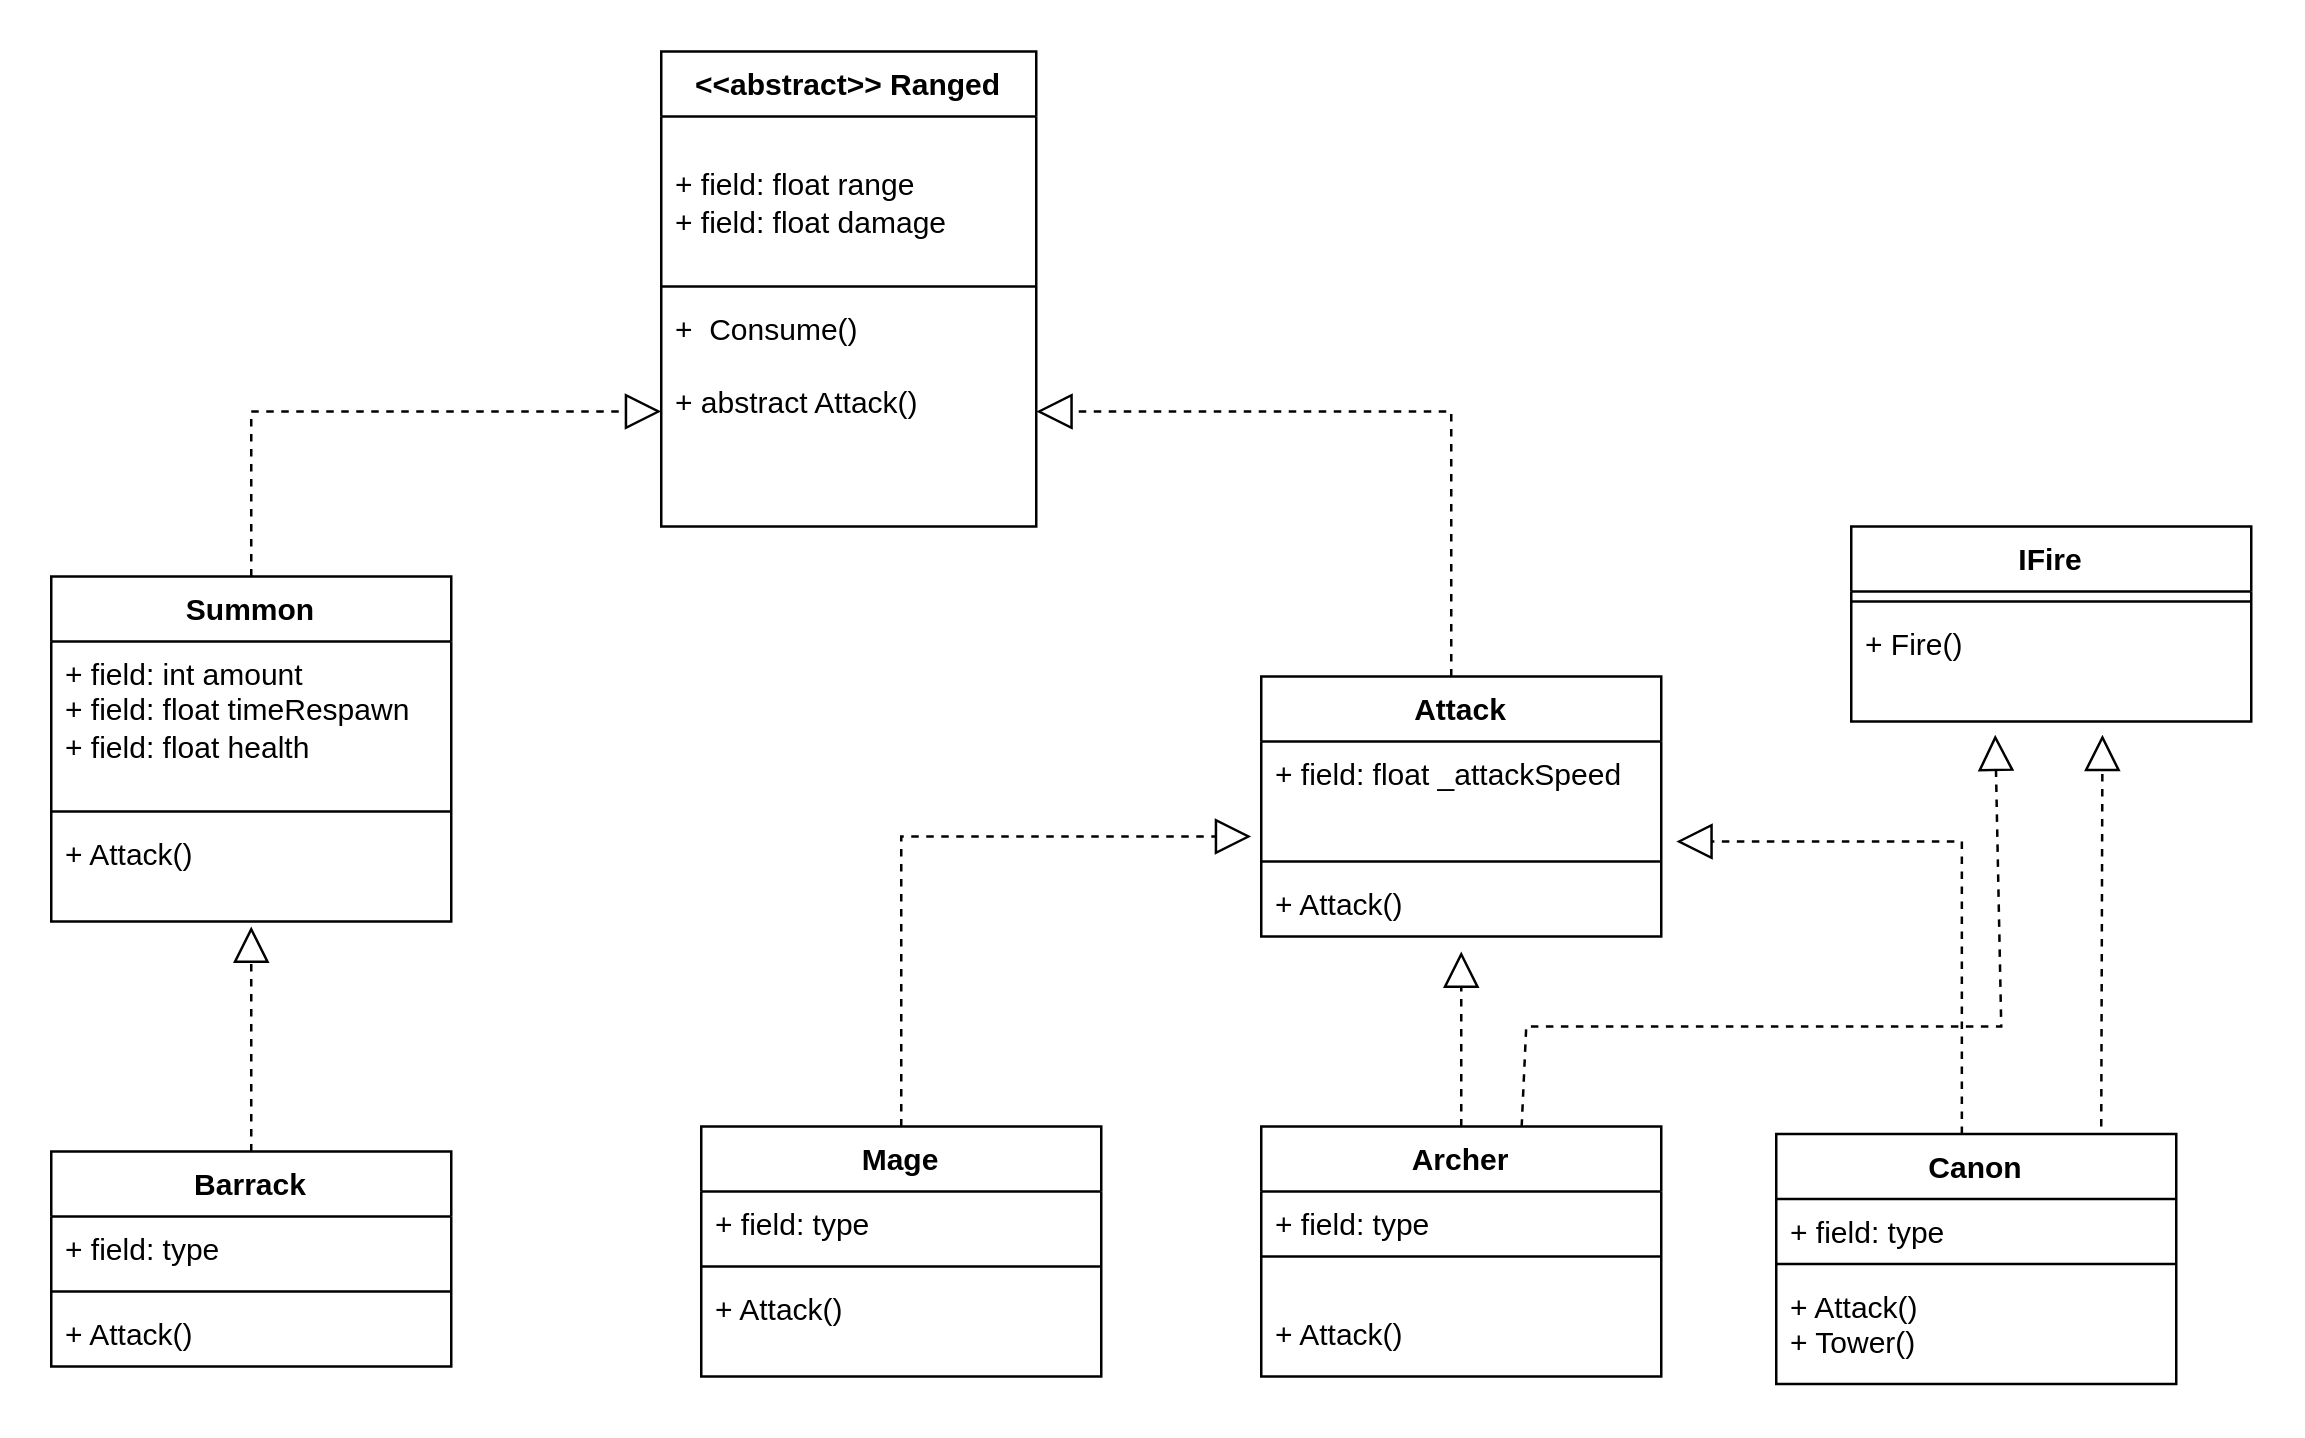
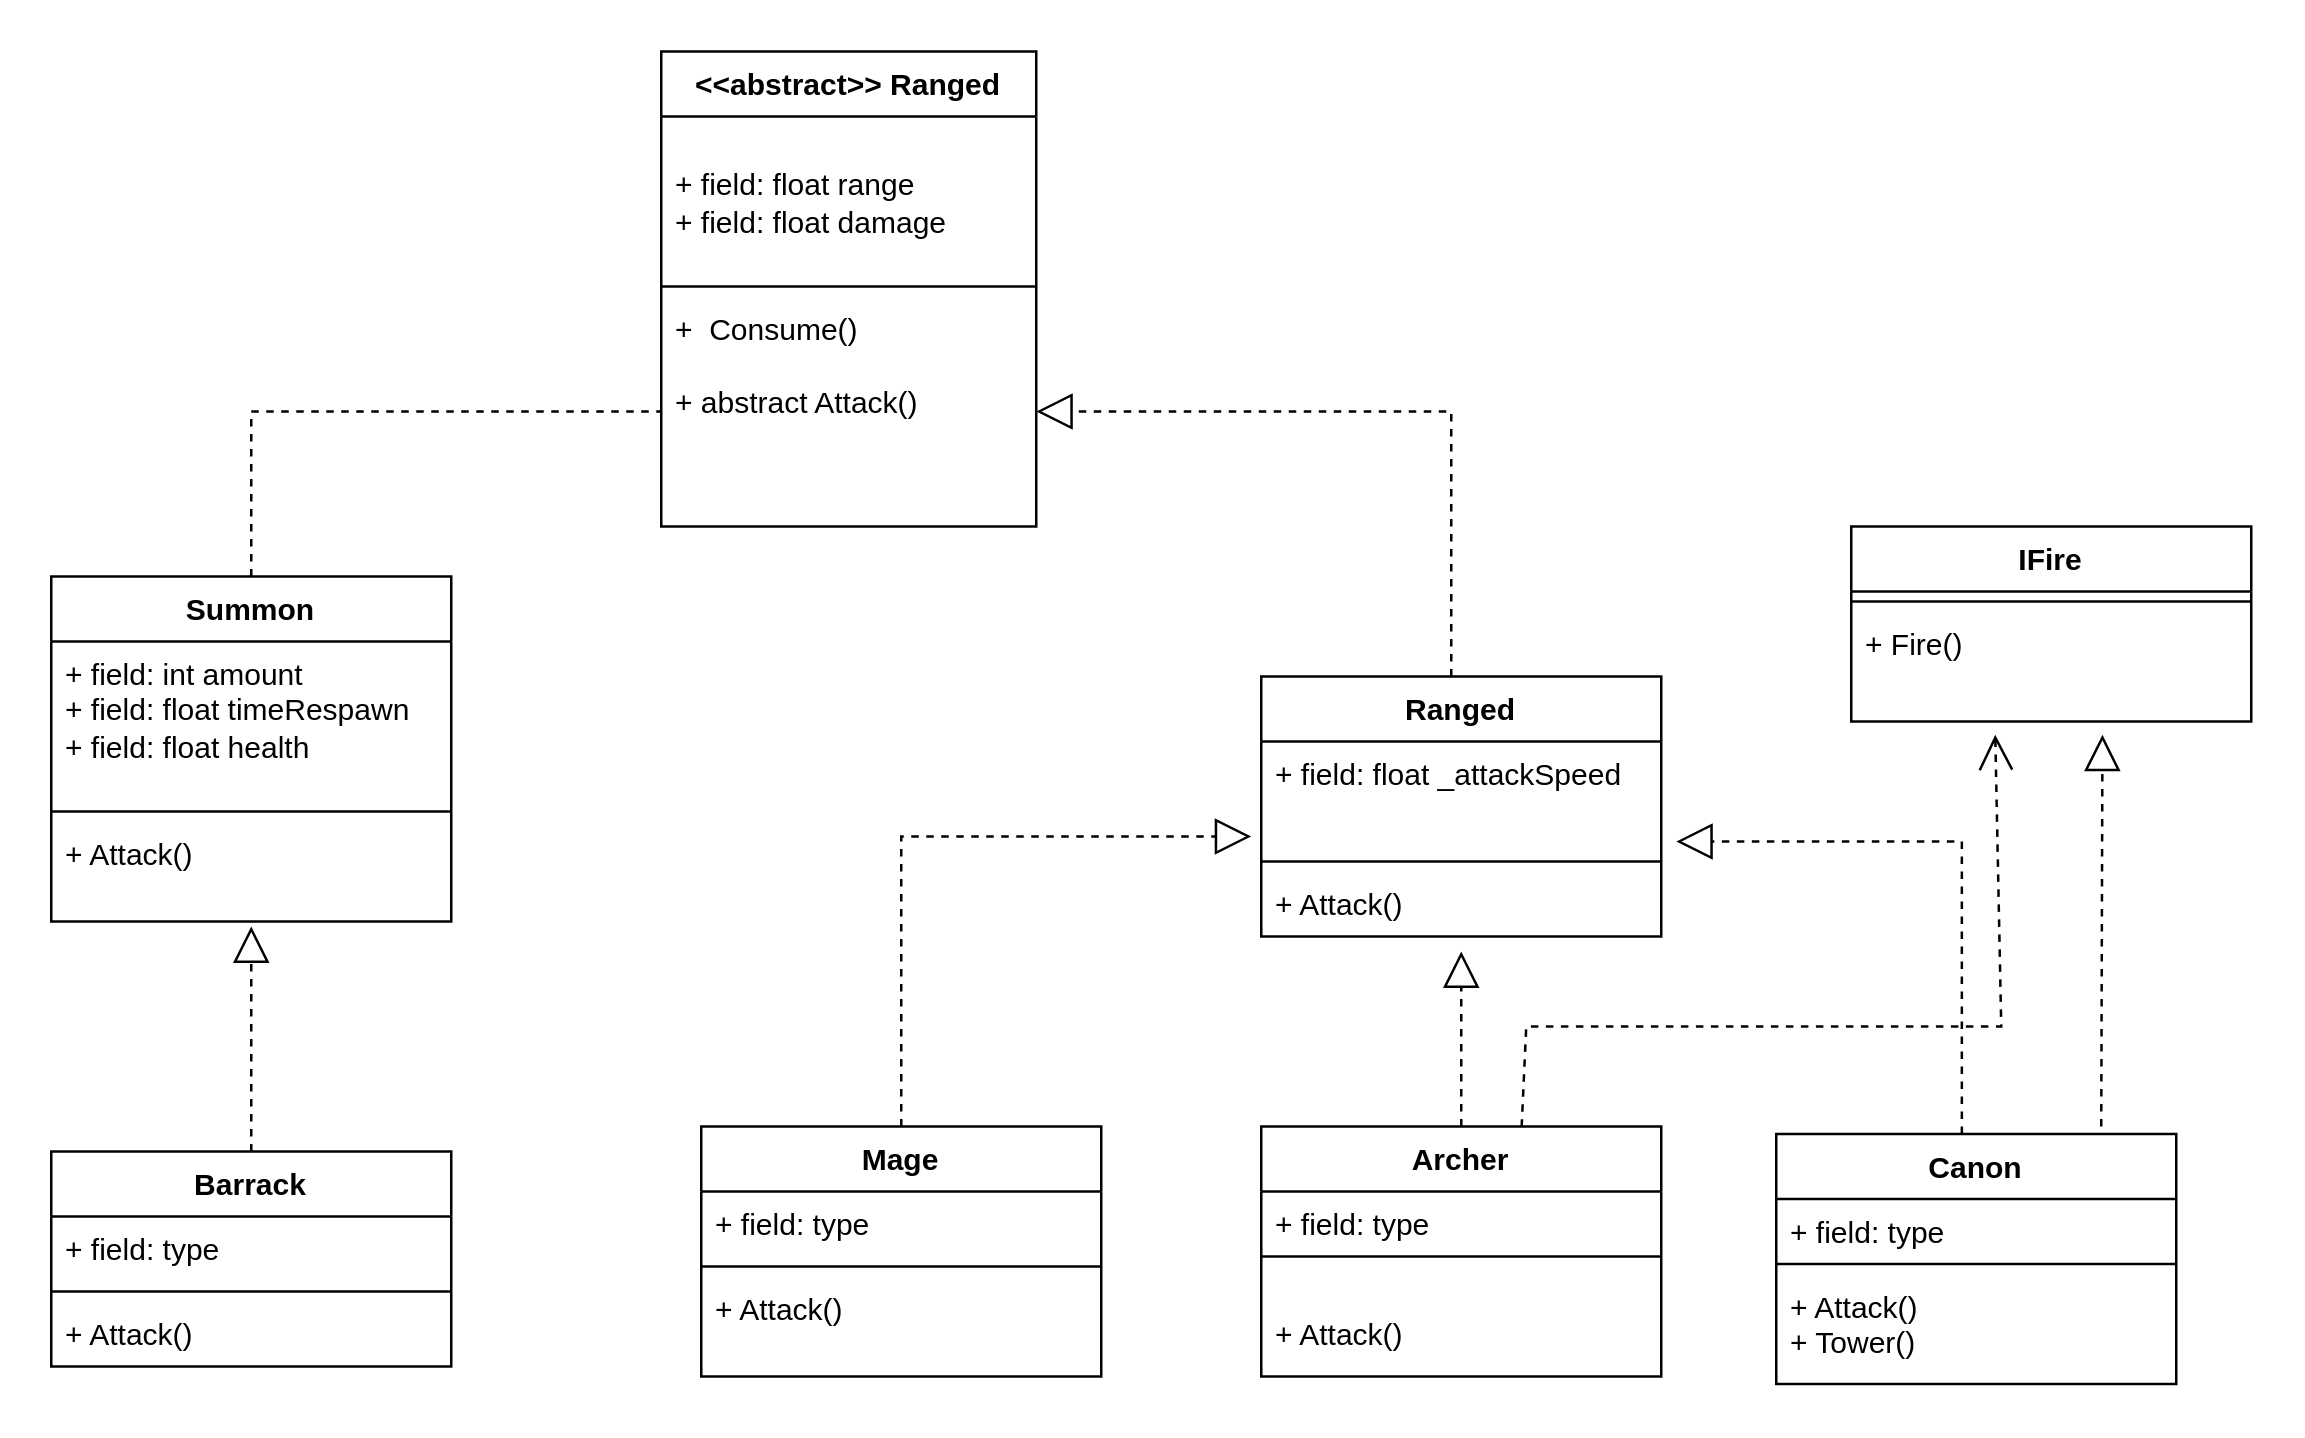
edge "Summon" -> "+ Consume() + abstract Attack()": arrowhead block -> none
node "Attack": label "Attack" -> "Ranged"
edge "Archer" -> "+ Fire()": arrowhead block -> open
